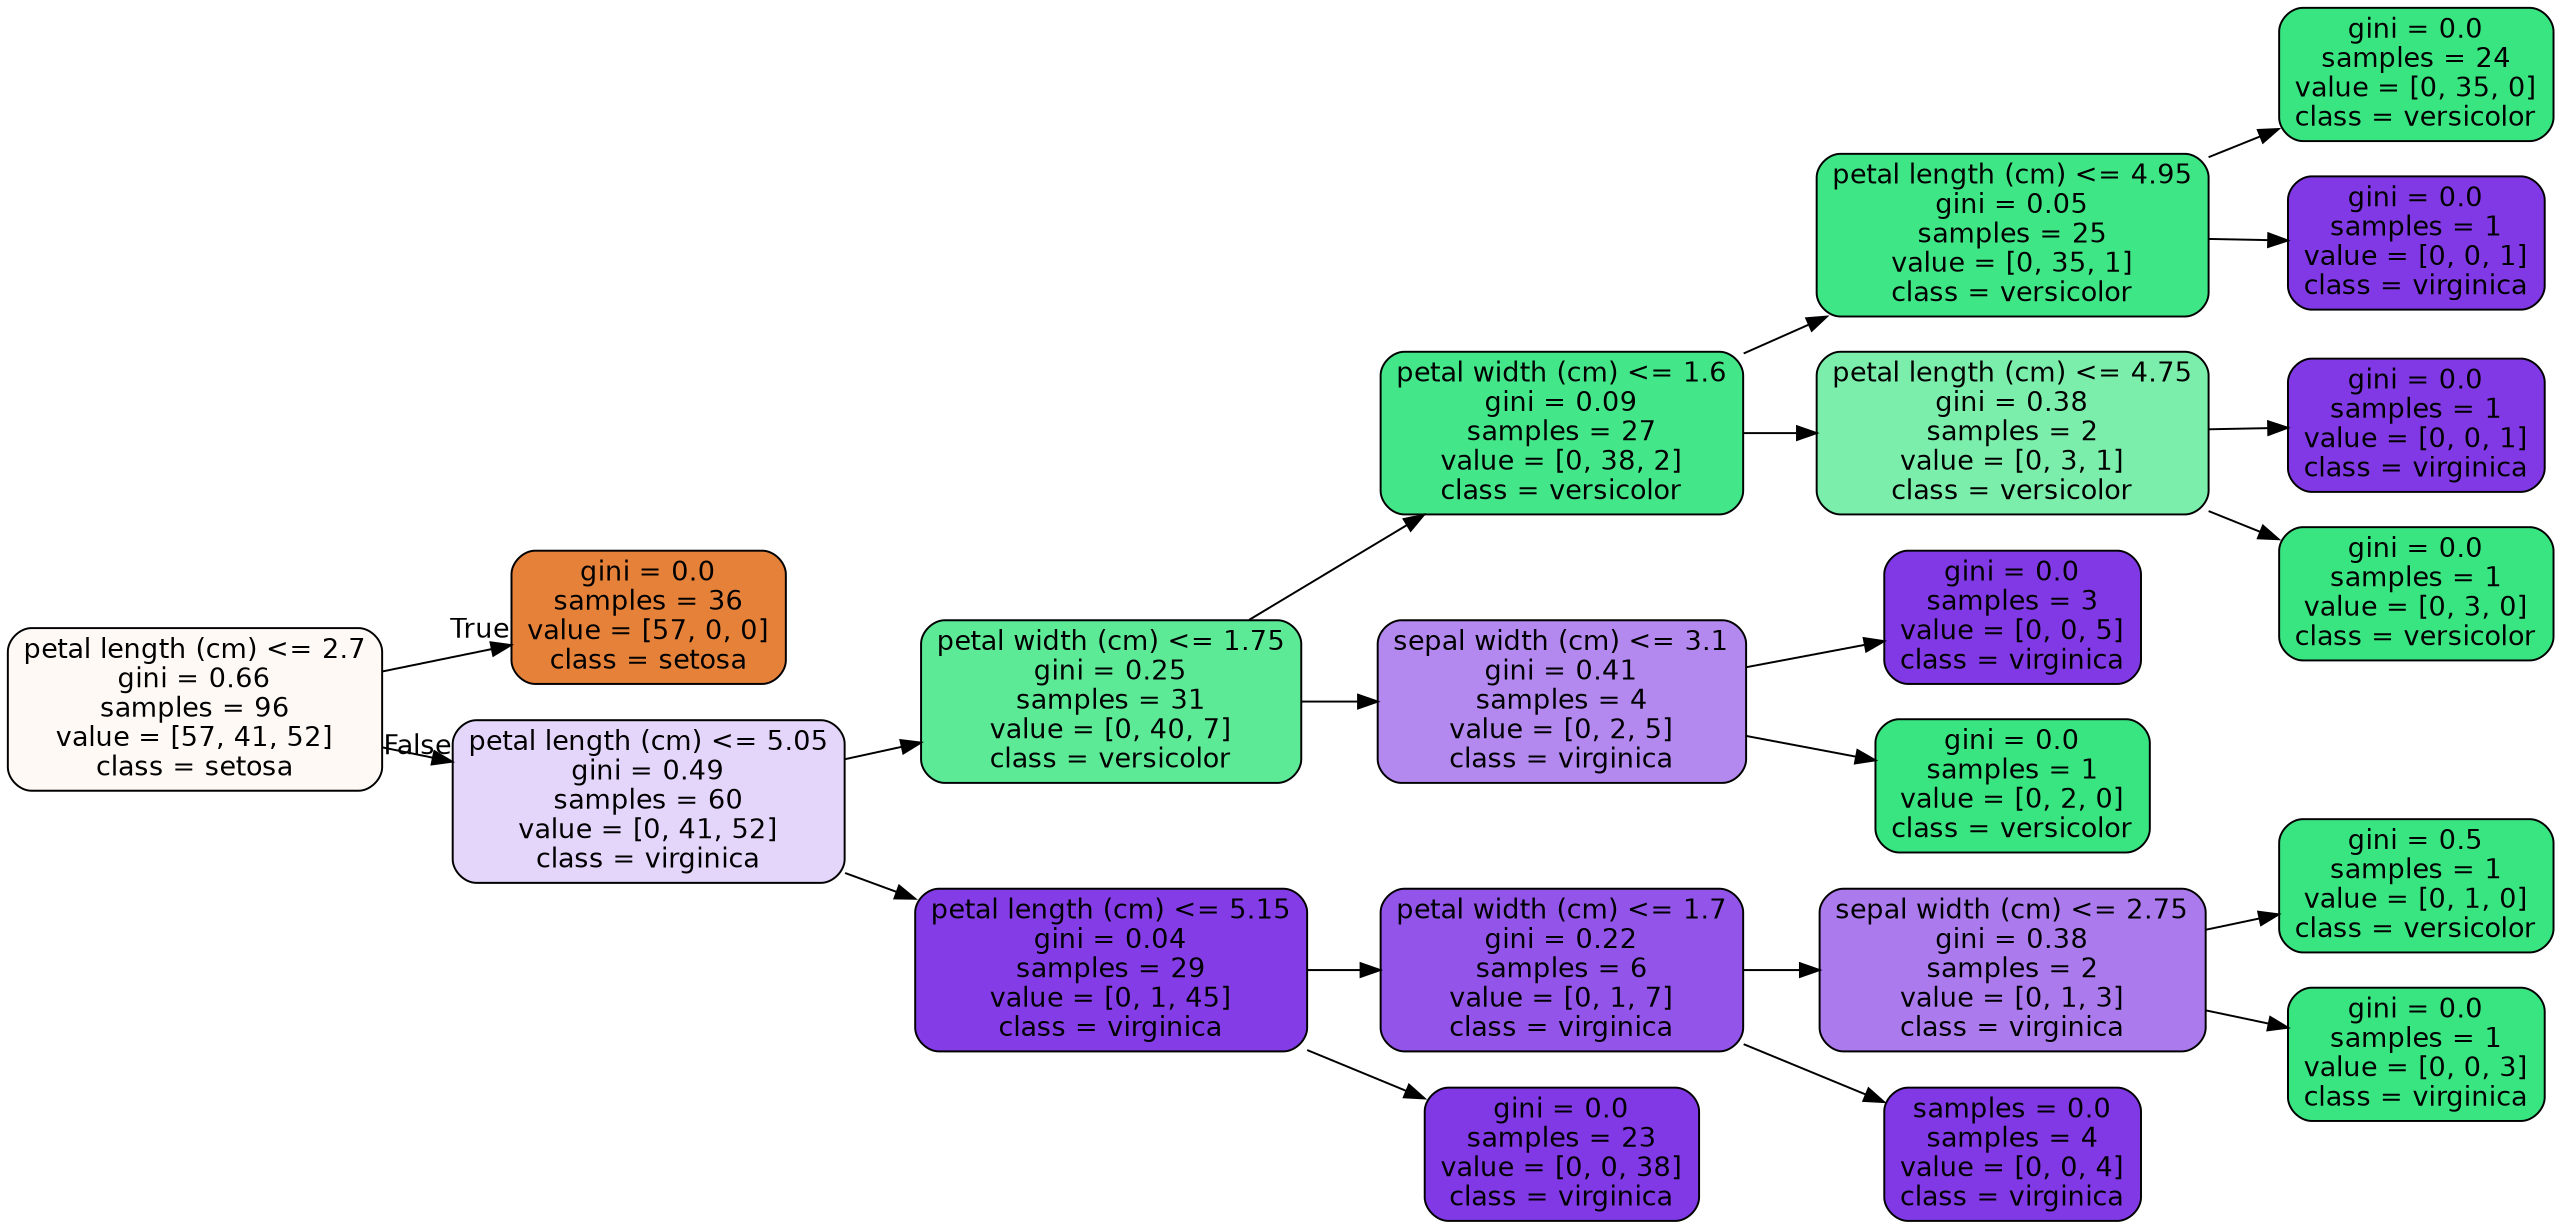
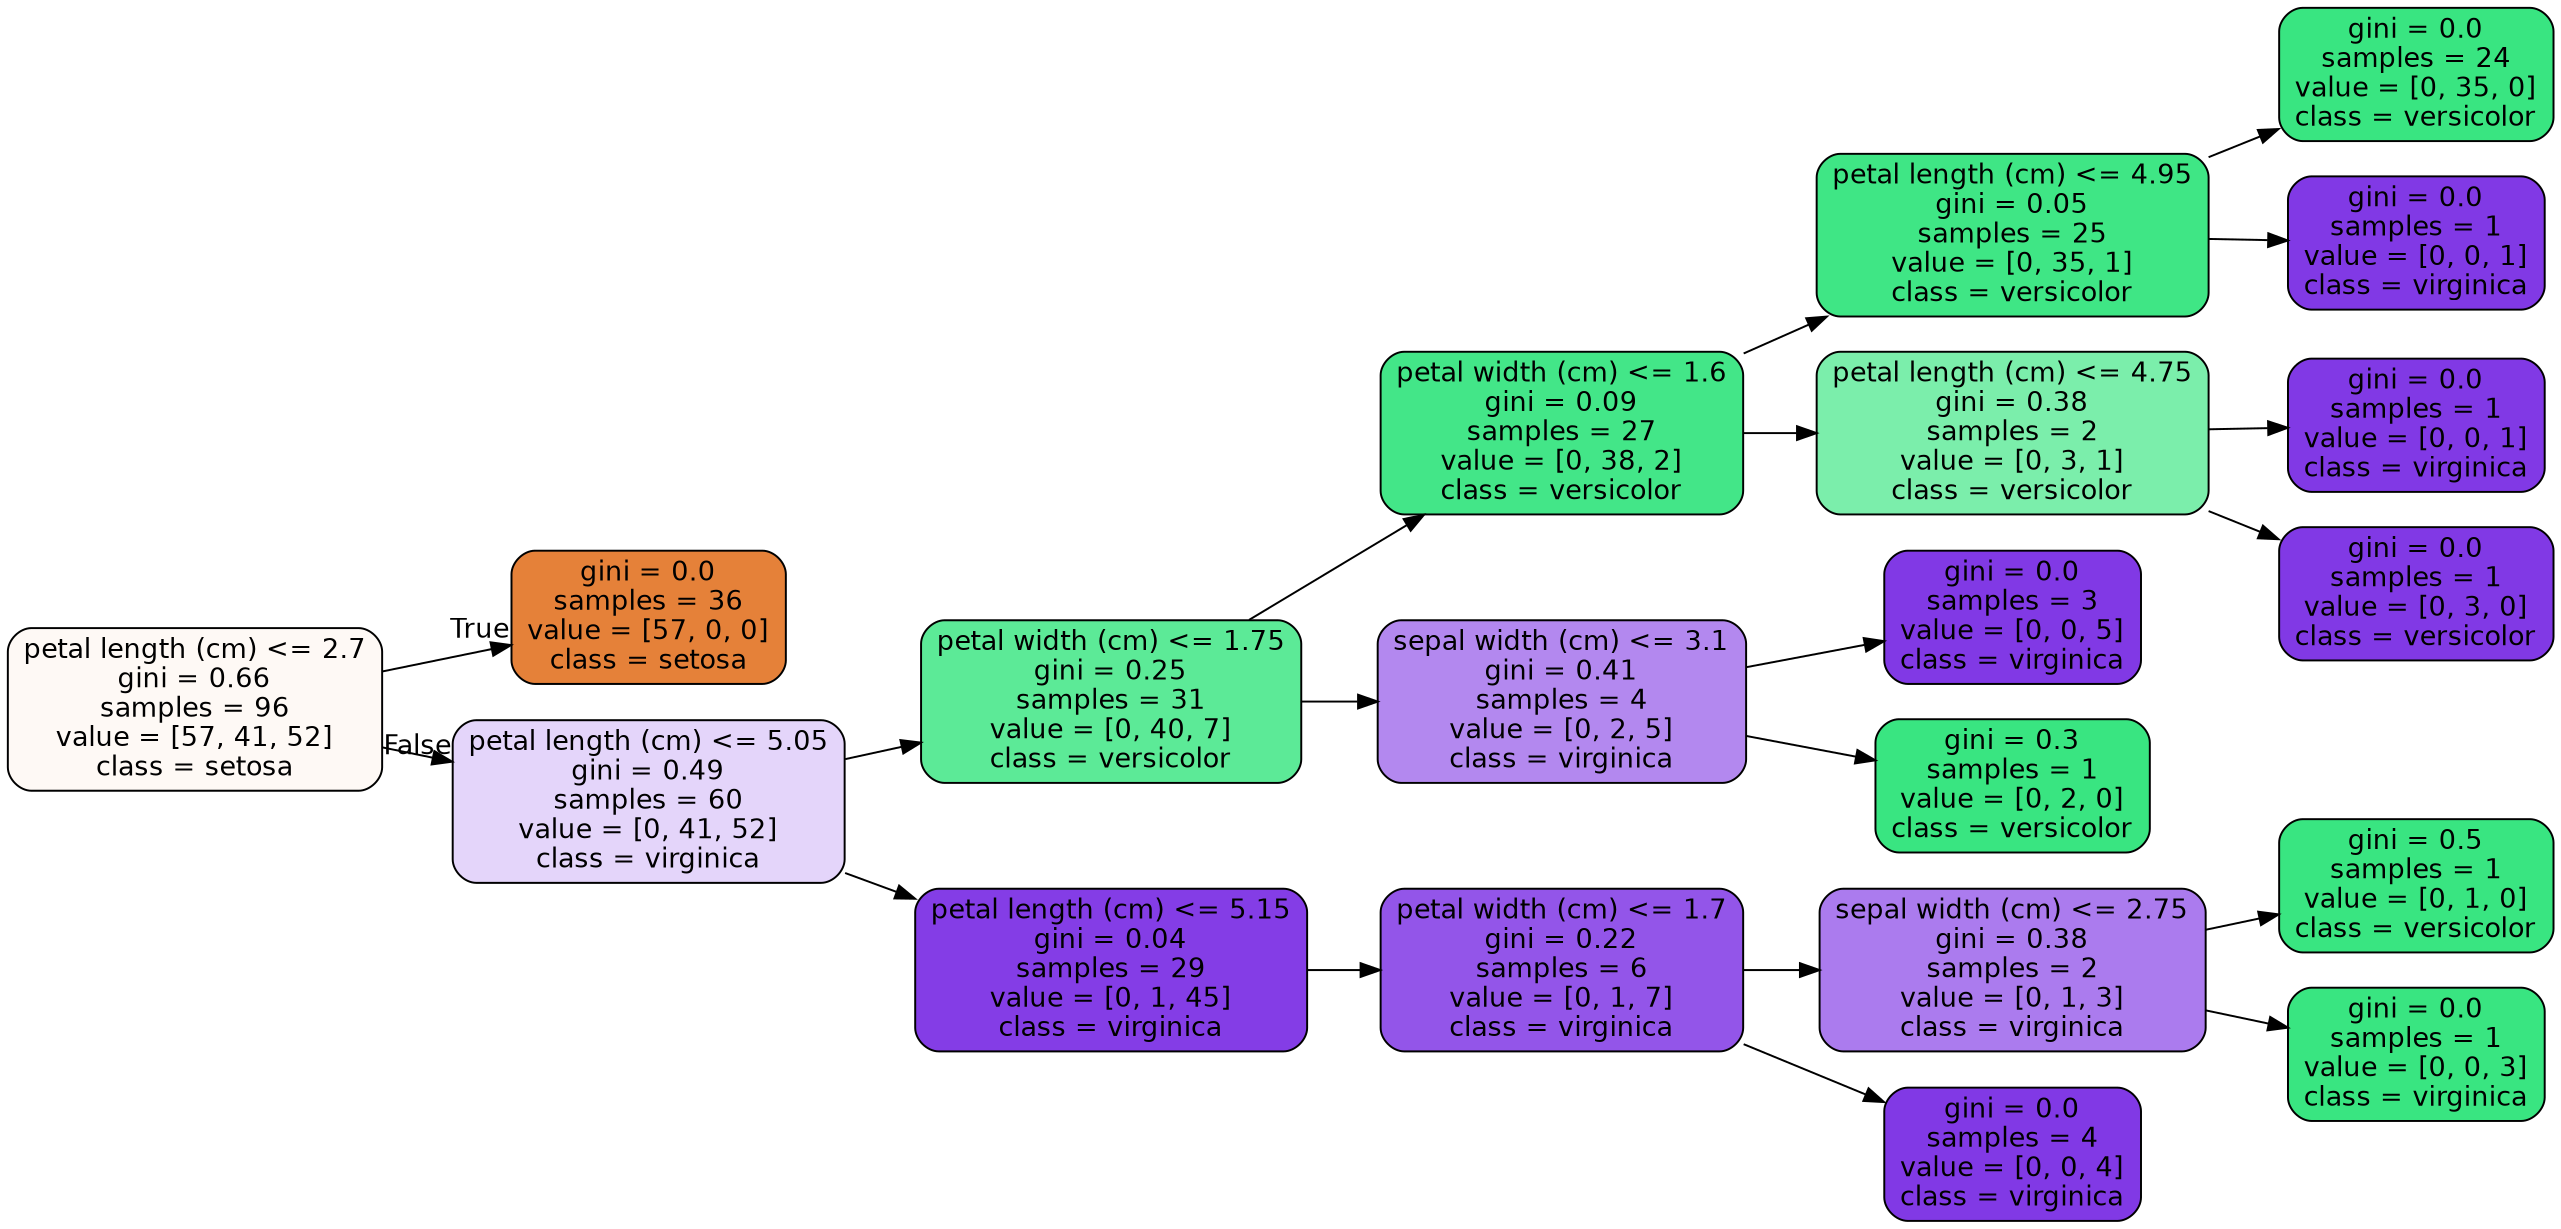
node "gini = 0.0 samples = 1 value = [0, 3, 0] class = versicolor": fillcolor #39e581 -> #8139e5
node "gini = 0.0 samples = 1 value = [0, 2, 0] class = versicolor": label "gini = 0.0 samples = 1 value = [0, 2, 0] class = versicolor" -> "gini = 0.3 samples = 1 value = [0, 2, 0] class = versicolor"
node "gini = 0.0 samples = 23 value = [0, 0, 38] class = virginica": removed
node "samples = 0.0 samples = 4 value = [0, 0, 4] class = virginica": label "samples = 0.0 samples = 4 value = [0, 0, 4] class = virginica" -> "gini = 0.0 samples = 4 value = [0, 0, 4] class = virginica"
